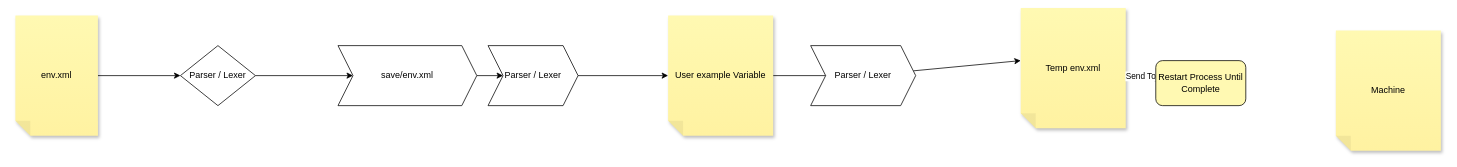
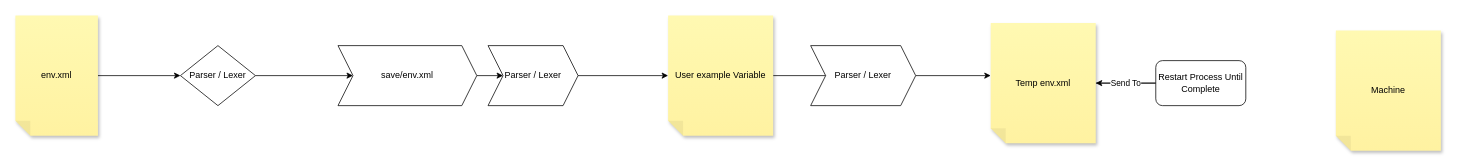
node "Temp env.xml": moved (1073, 68) -> (1043, 83)
node "Restart Process Until Complete": fillcolor #fff9b2 -> #ffffff
